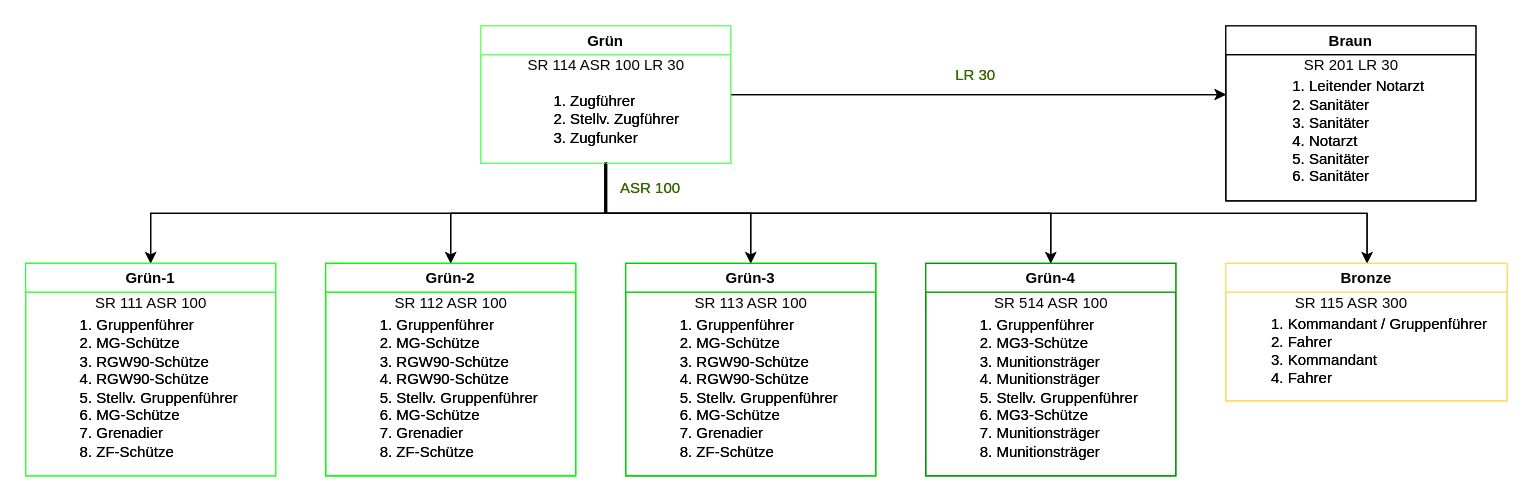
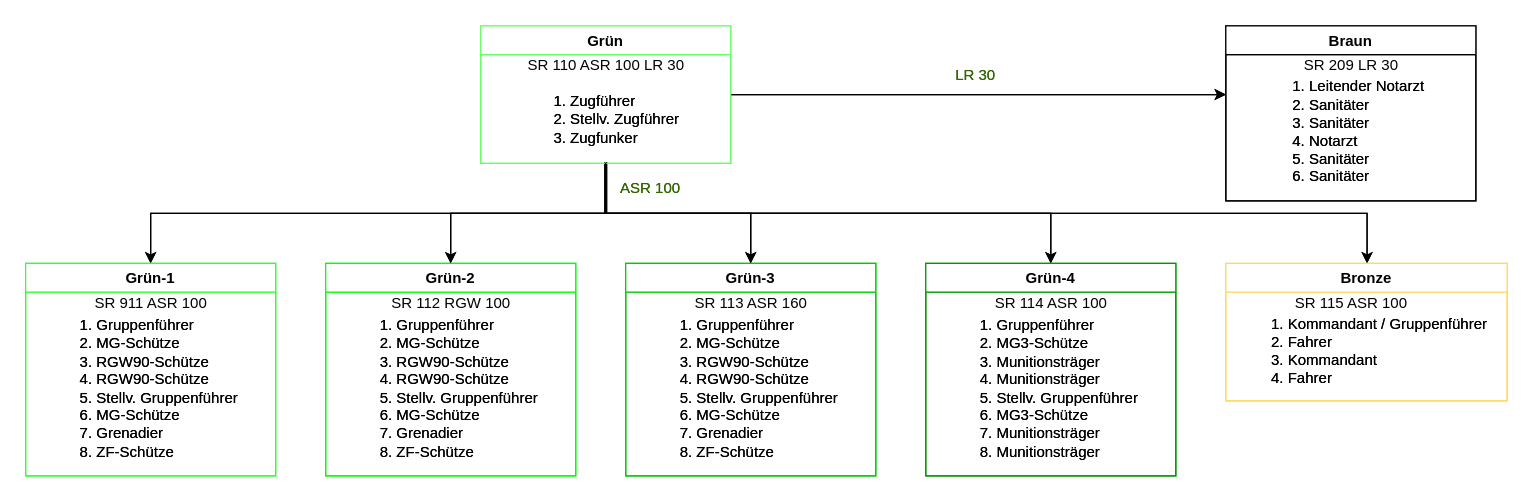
node "SR 114 ASR 100 LR 30": label "SR 114 ASR 100 LR 30" -> "SR 110 ASR 100 LR 30"
node "SR 201 LR 30": label "SR 201 LR 30" -> "SR 209 LR 30"
node "SR 111 ASR 100": label "SR 111 ASR 100" -> "SR 911 ASR 100"
node "SR 112 ASR 100": label "SR 112 ASR 100" -> "SR 112 RGW 100"
node "SR 113 ASR 100": label "SR 113 ASR 100" -> "SR 113 ASR 160"
node "SR 514 ASR 100": label "SR 514 ASR 100" -> "SR 114 ASR 100"
node "SR 115 ASR 300": label "SR 115 ASR 300" -> "SR 115 ASR 100"
